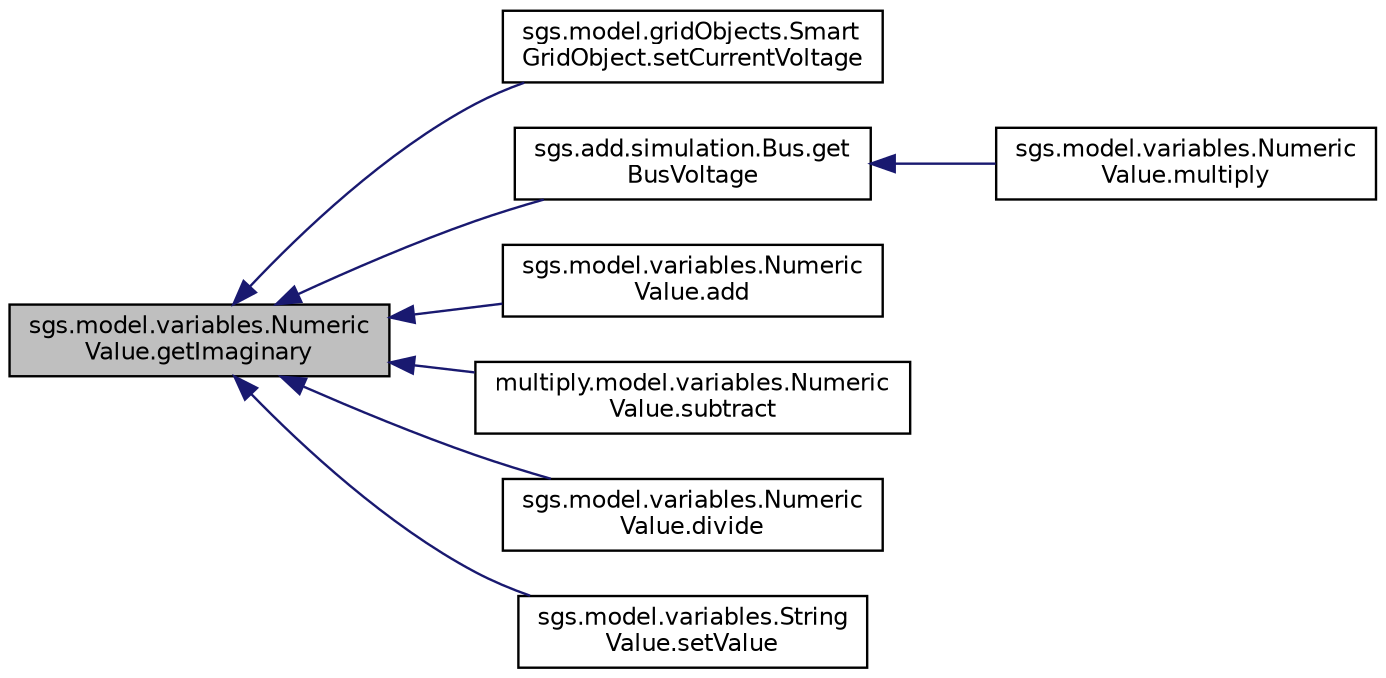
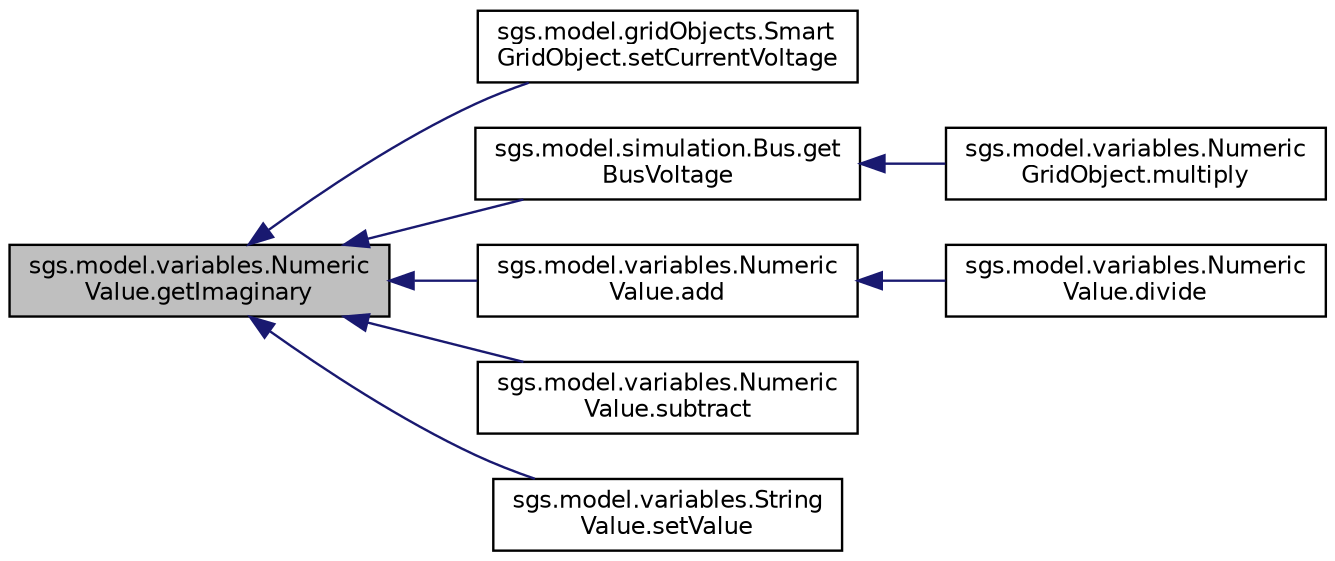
node "sgs.add.simulation.Bus.get BusVoltage": label "sgs.add.simulation.Bus.get BusVoltage" -> "sgs.model.simulation.Bus.get BusVoltage"
node "sgs.model.variables.Numeric Value.multiply": label "sgs.model.variables.Numeric Value.multiply" -> "sgs.model.variables.Numeric GridObject.multiply"
node "multiply.model.variables.Numeric Value.subtract": label "multiply.model.variables.Numeric Value.subtract" -> "sgs.model.variables.Numeric Value.subtract"
edge "sgs.model.variables.Numeric Value.divide" -> "sgs.model.variables.Numeric Value.getImaginary": now "sgs.model.variables.Numeric Value.divide" -> "sgs.model.variables.Numeric Value.add"
